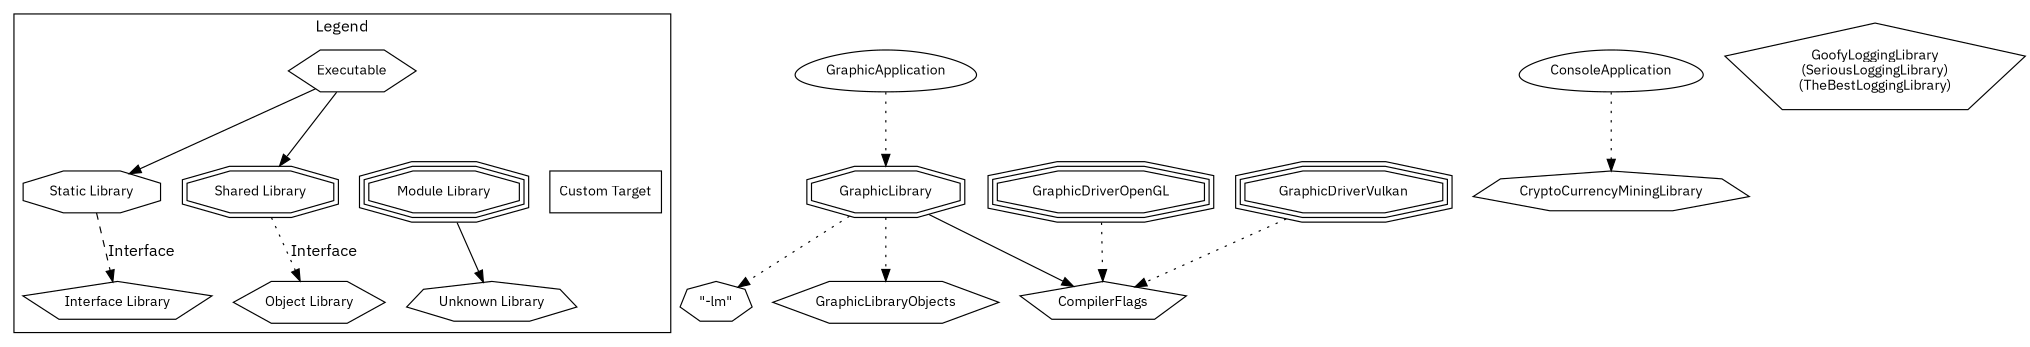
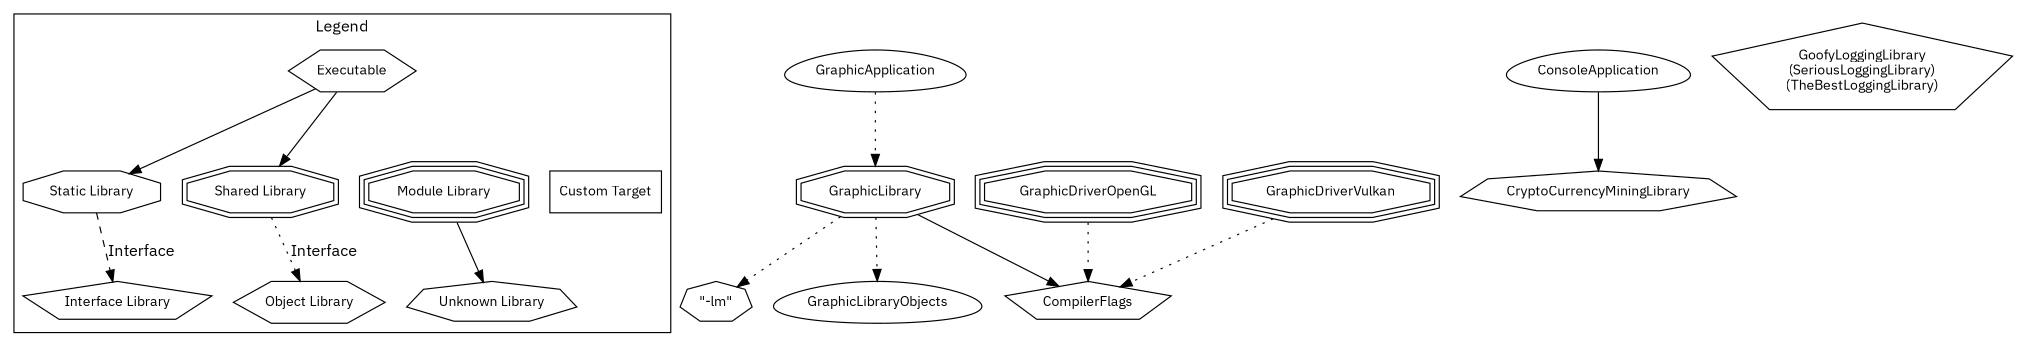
edge "ConsoleApplication" -> "CryptoCurrencyMiningLibrary": style dotted -> solid
node "GraphicLibraryObjects": shape hexagon -> egg
